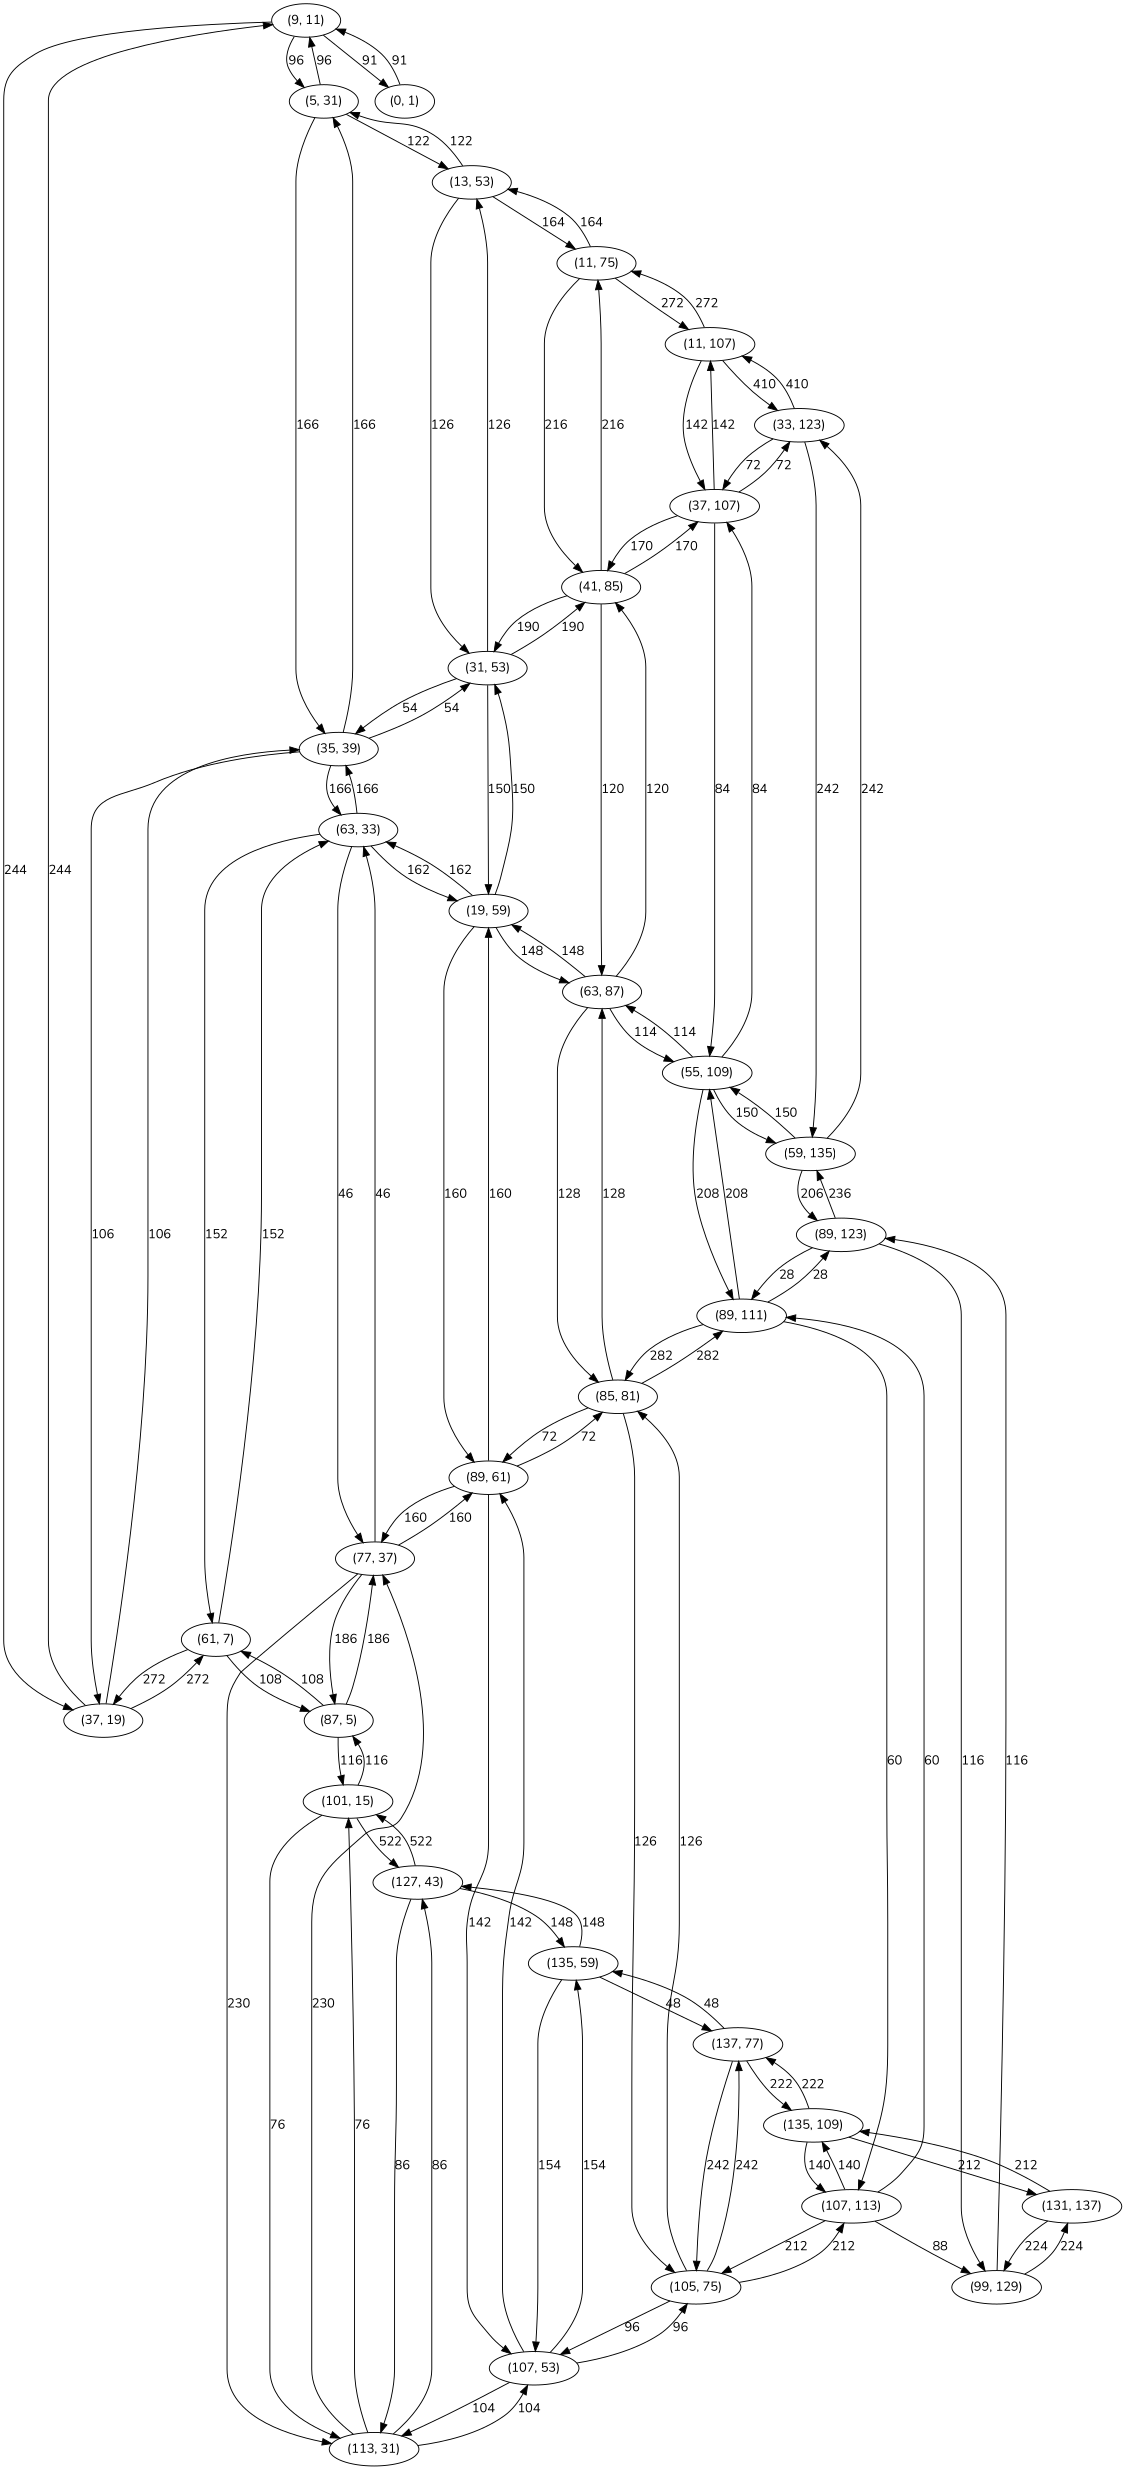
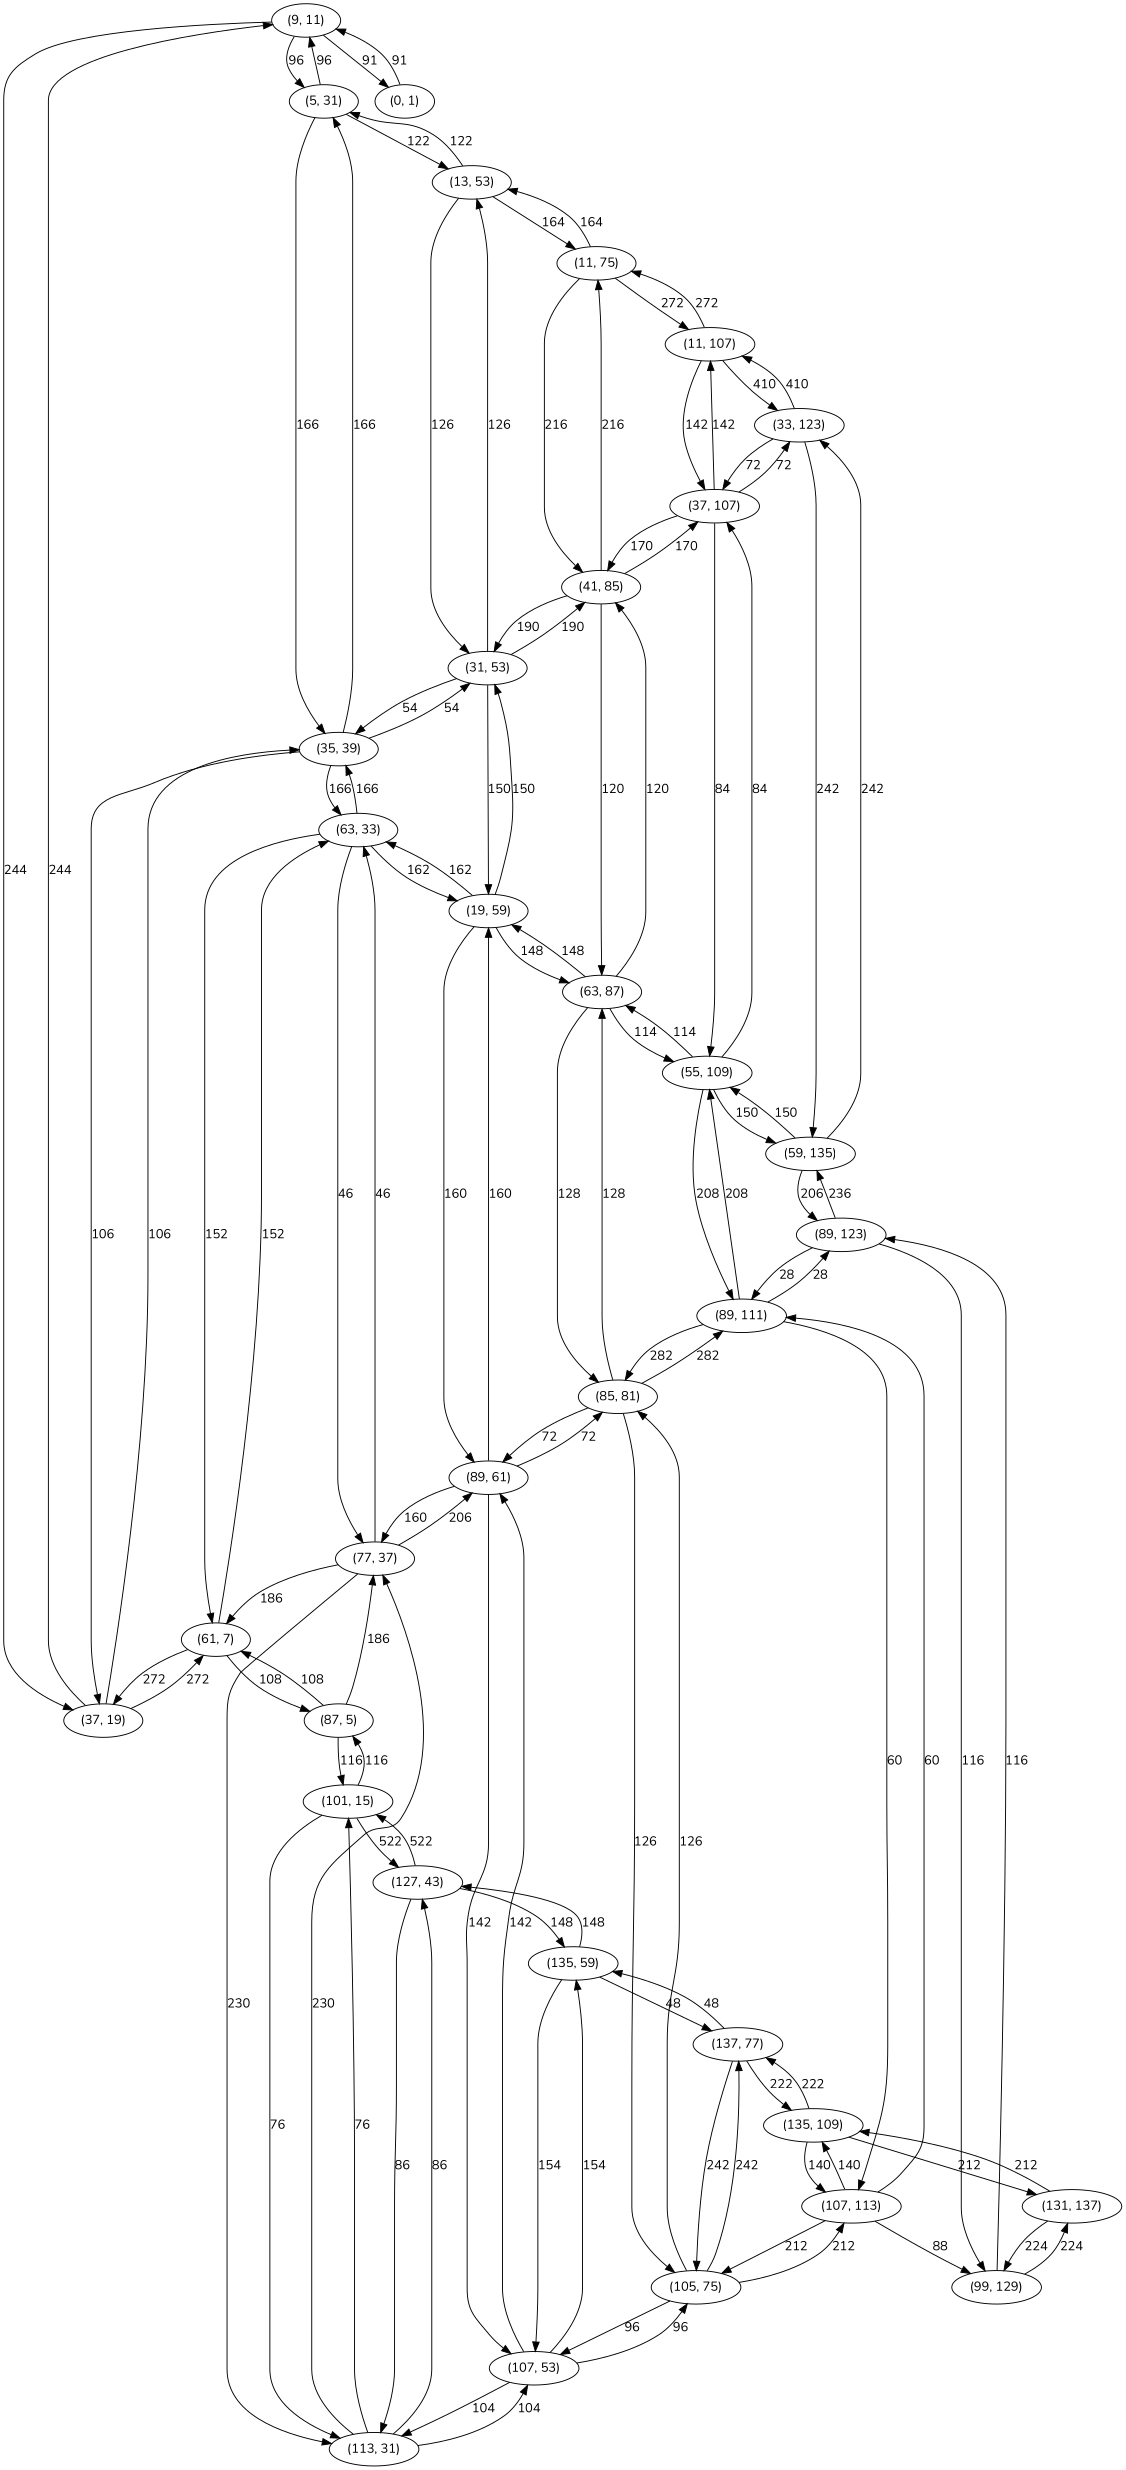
edge "(77, 37)" -> "(89, 61)": label "160" -> "206"
edge "(77, 37)" -> "(87, 5)": now "(77, 37)" -> "(61, 7)"
